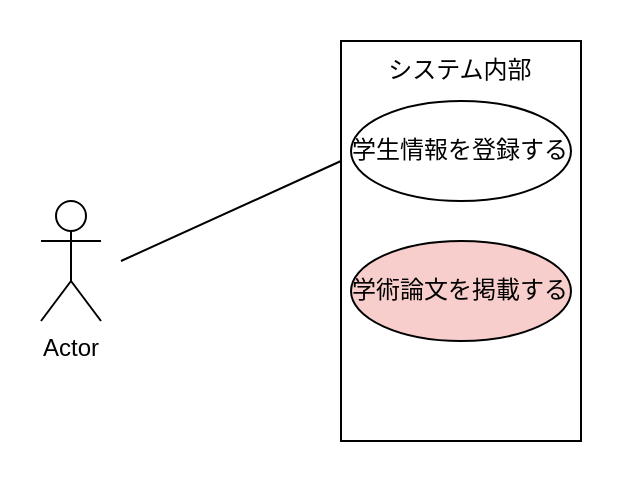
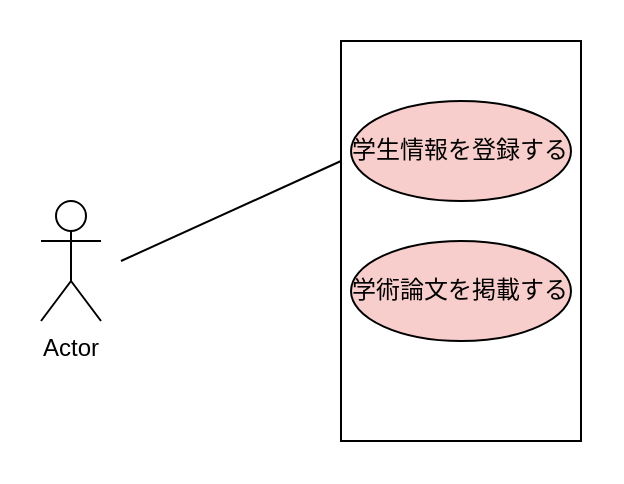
node "システム内部": removed
node "学生情報を登録する": fillcolor #ffffff -> #f8cecc
